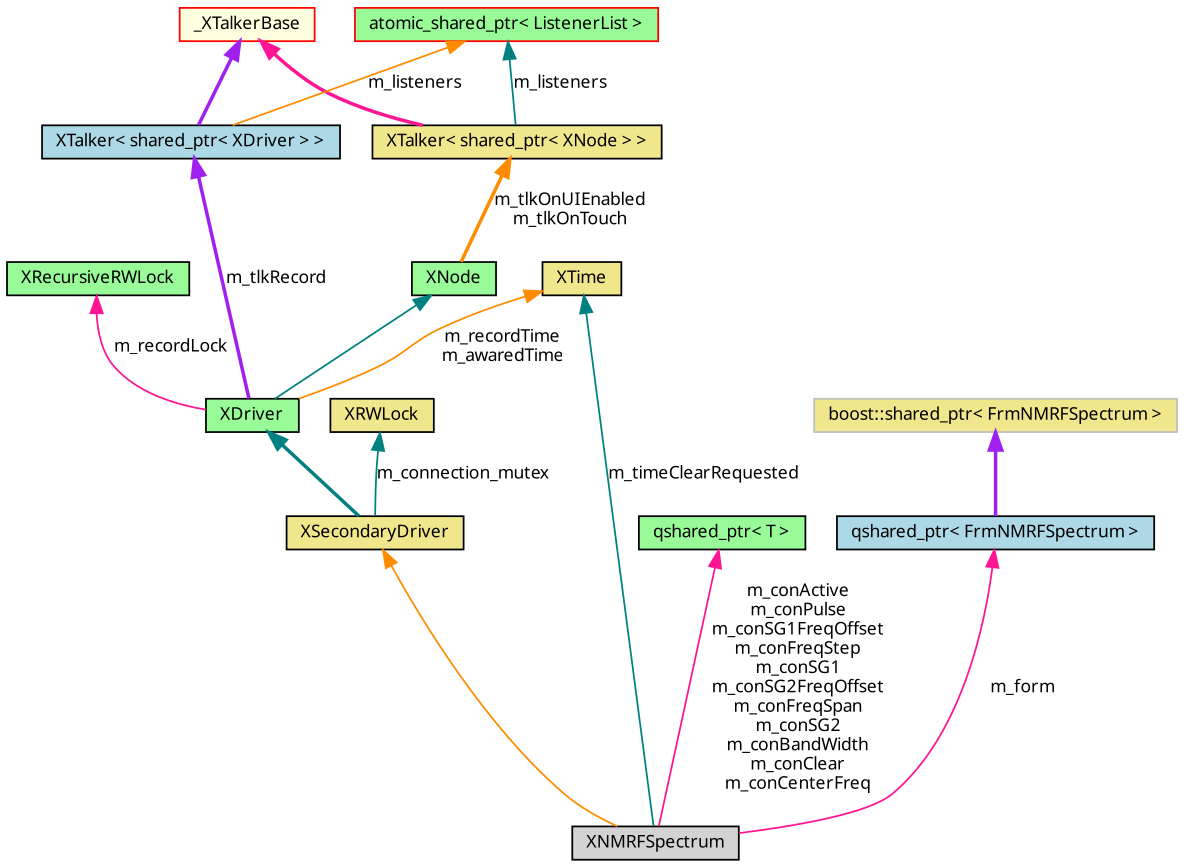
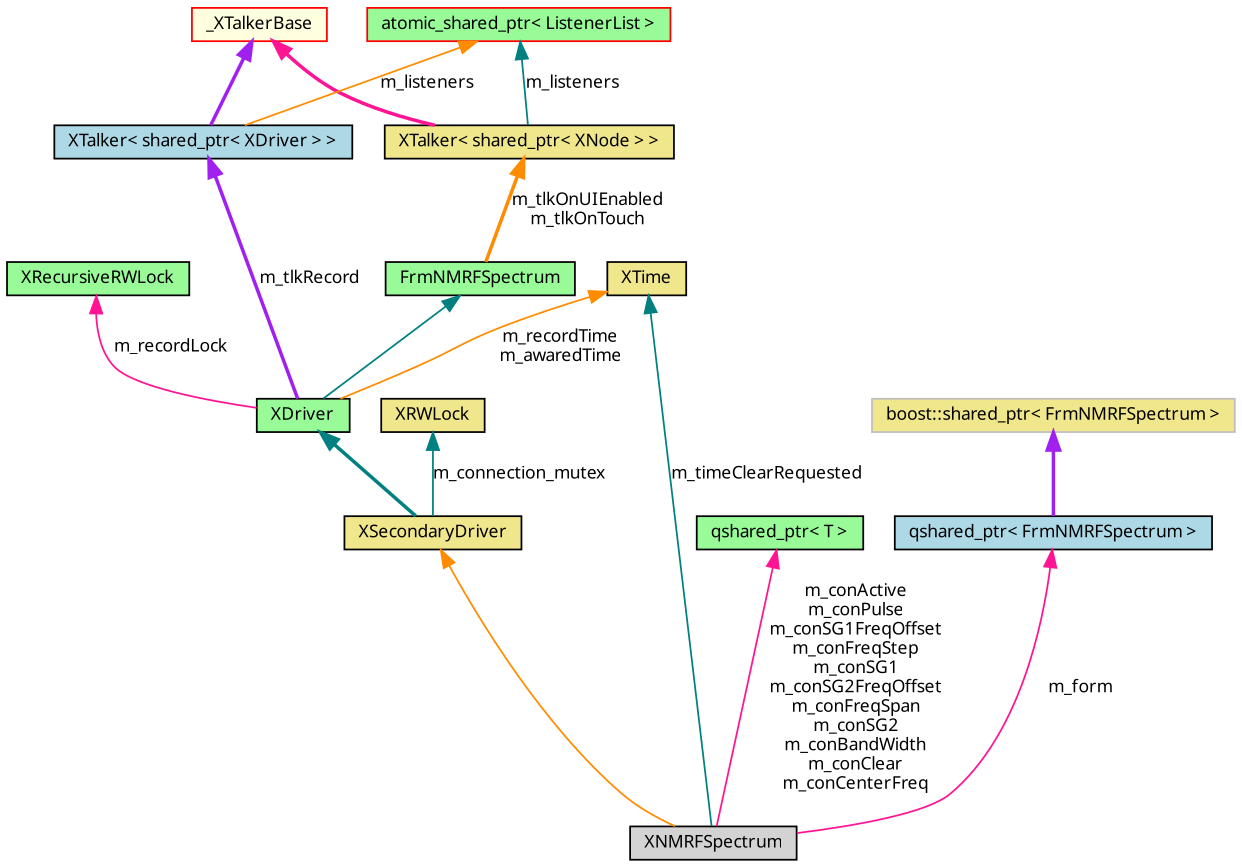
node "XNode": label "XNode" -> "FrmNMRFSpectrum"
